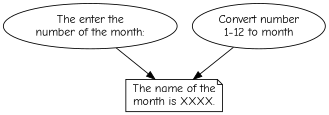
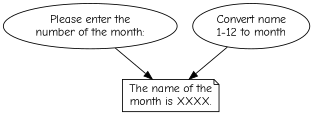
node "The enter the number of the month:": label "The enter the number of the month:" -> "Please enter the number of the month:"
node "Convert number 1-12 to month": label "Convert number 1-12 to month" -> "Convert name 1-12 to month"
